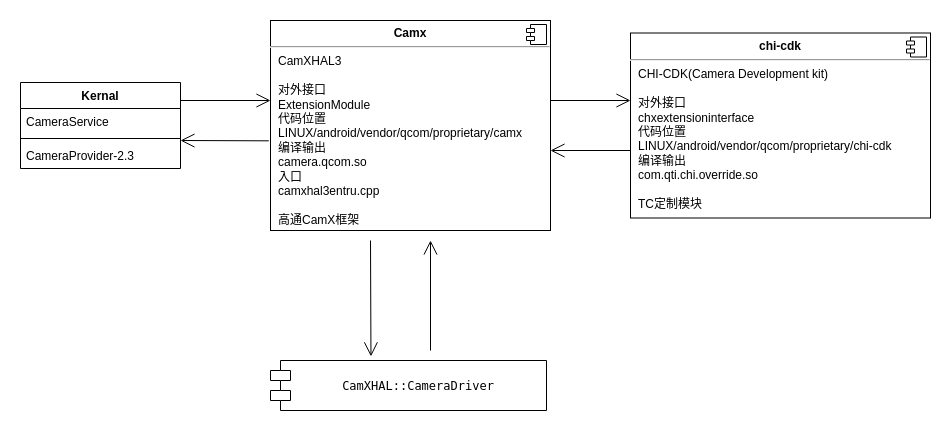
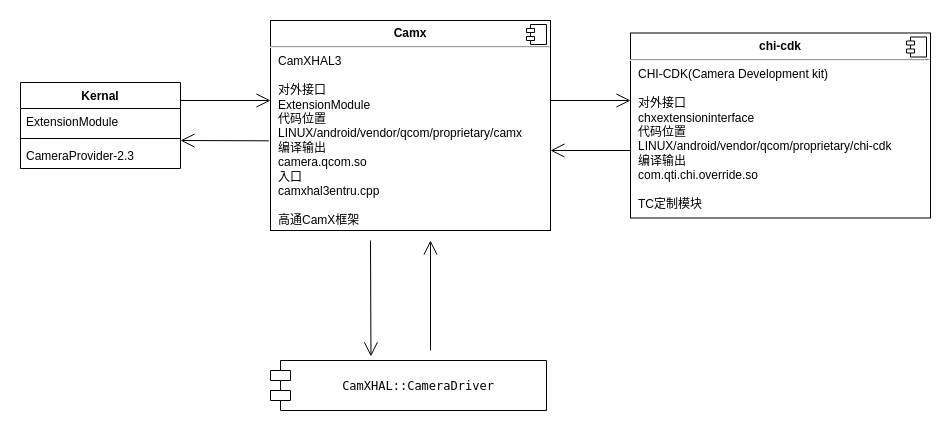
node "CameraService": label "CameraService" -> "ExtensionModule"
